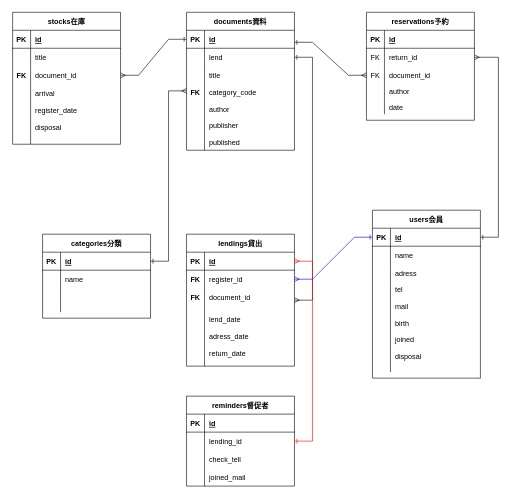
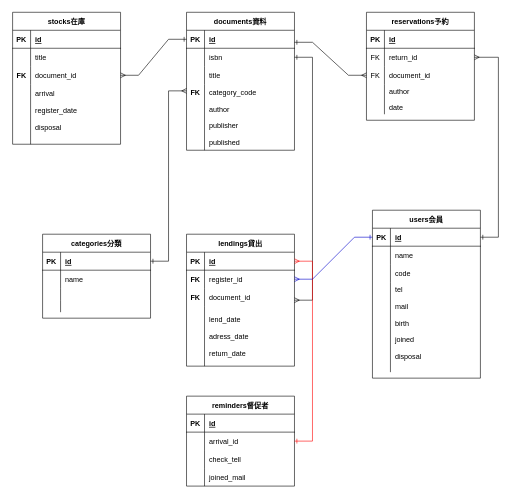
node "lend": label "lend" -> "isbn"
node "adress": label "adress" -> "code"
node "lending_id": label "lending_id" -> "arrival_id"
